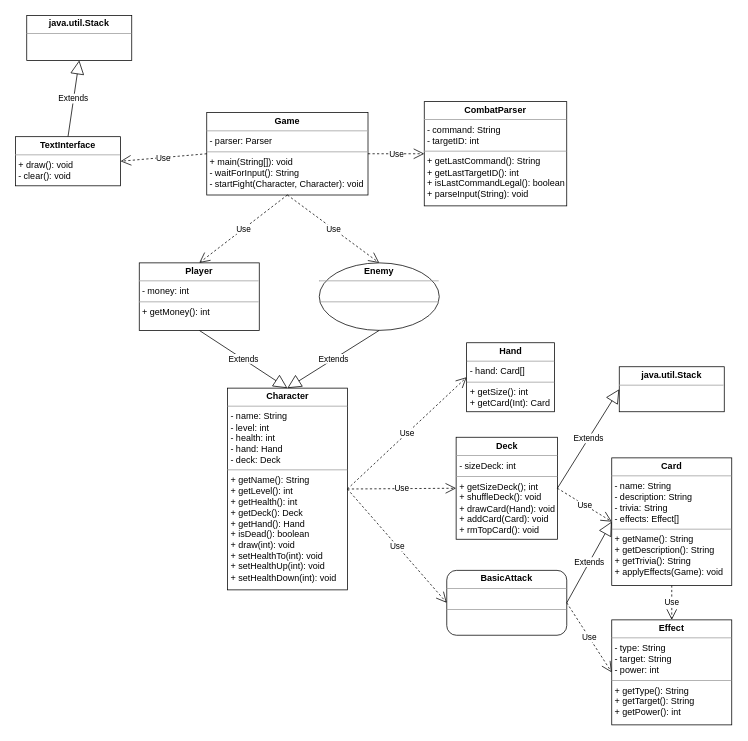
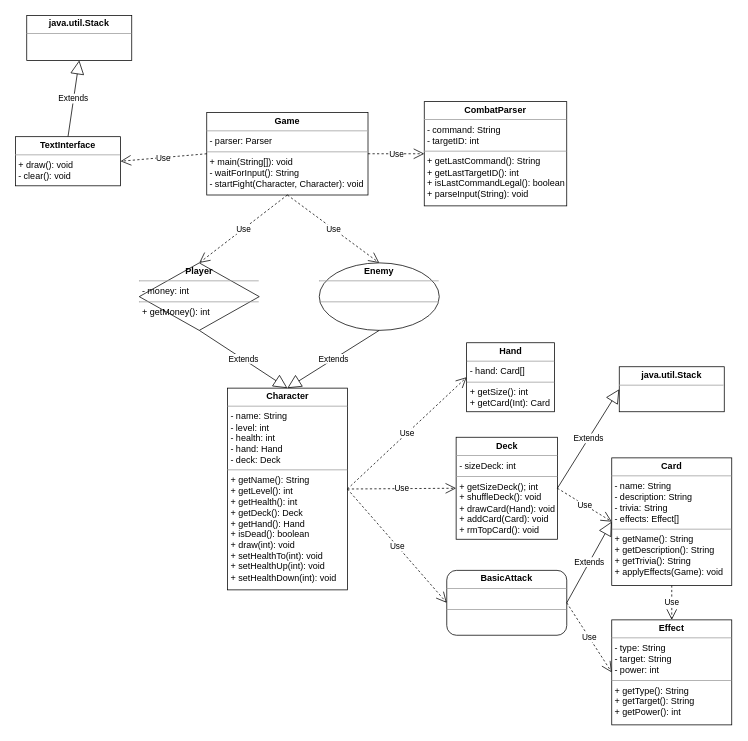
node "Player - money: int + getMoney(): int": shape rectangle -> diamond
